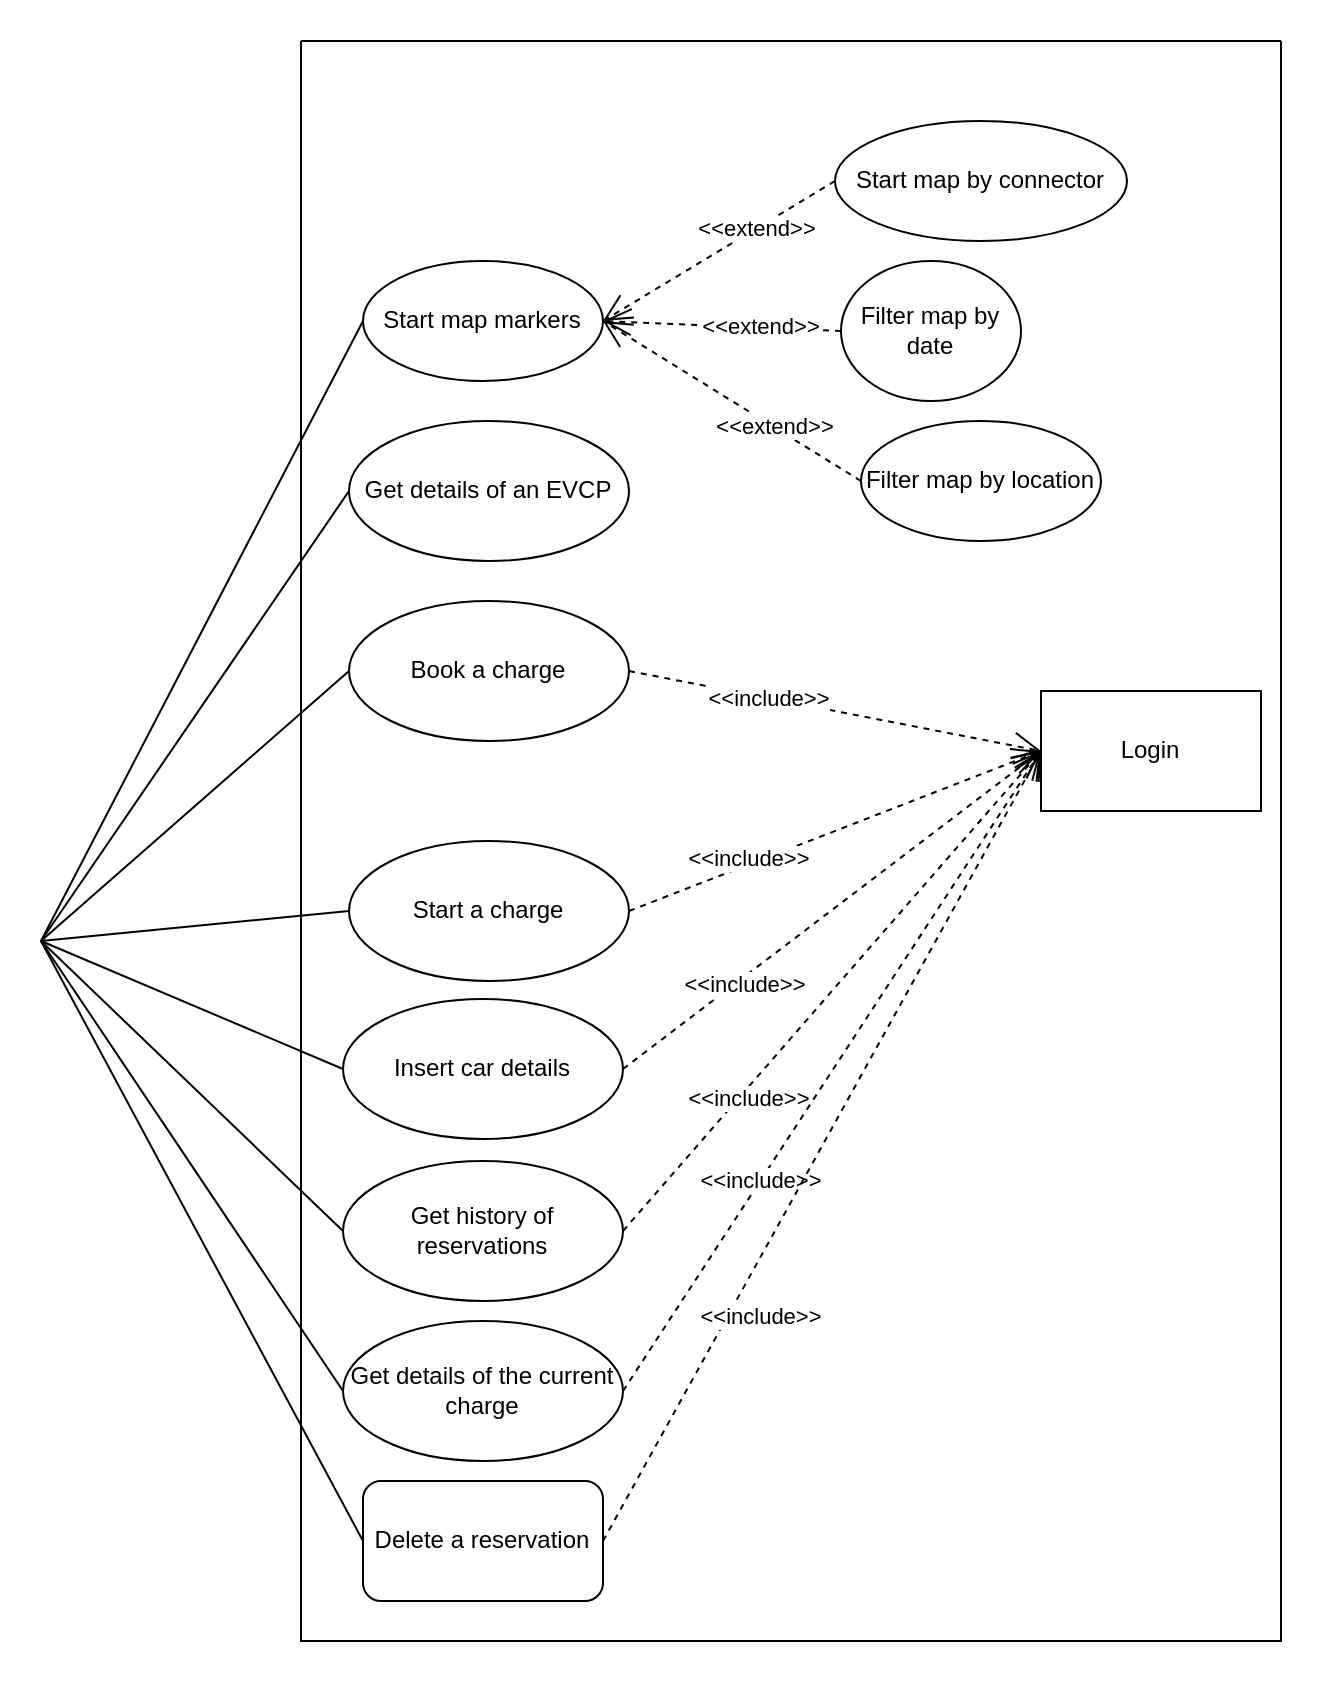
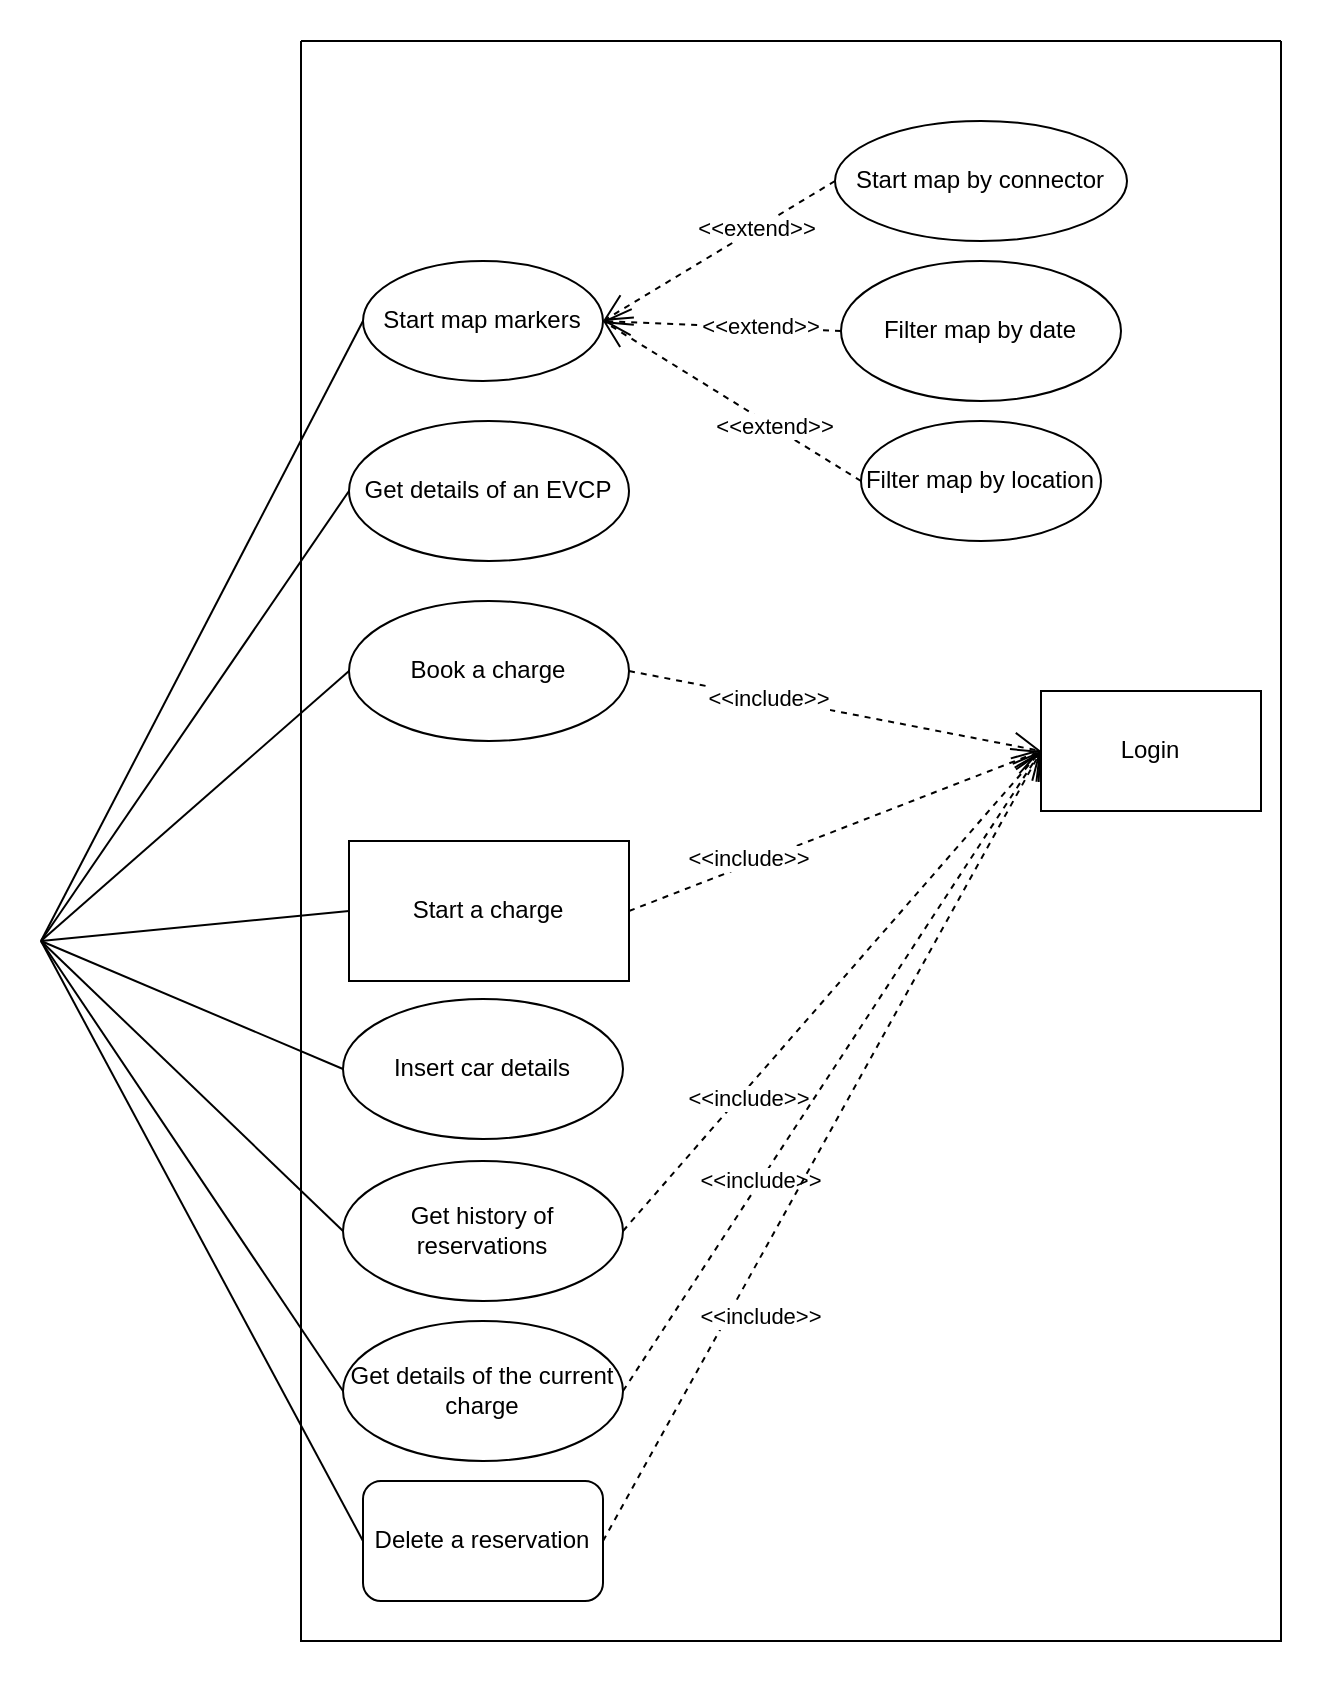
node "Filter map by date": size 180x140 -> 280x140
edge "Insert car details" -> "Login": removed, label "<<include>>"
node "Start a charge": shape ellipse -> rectangle
